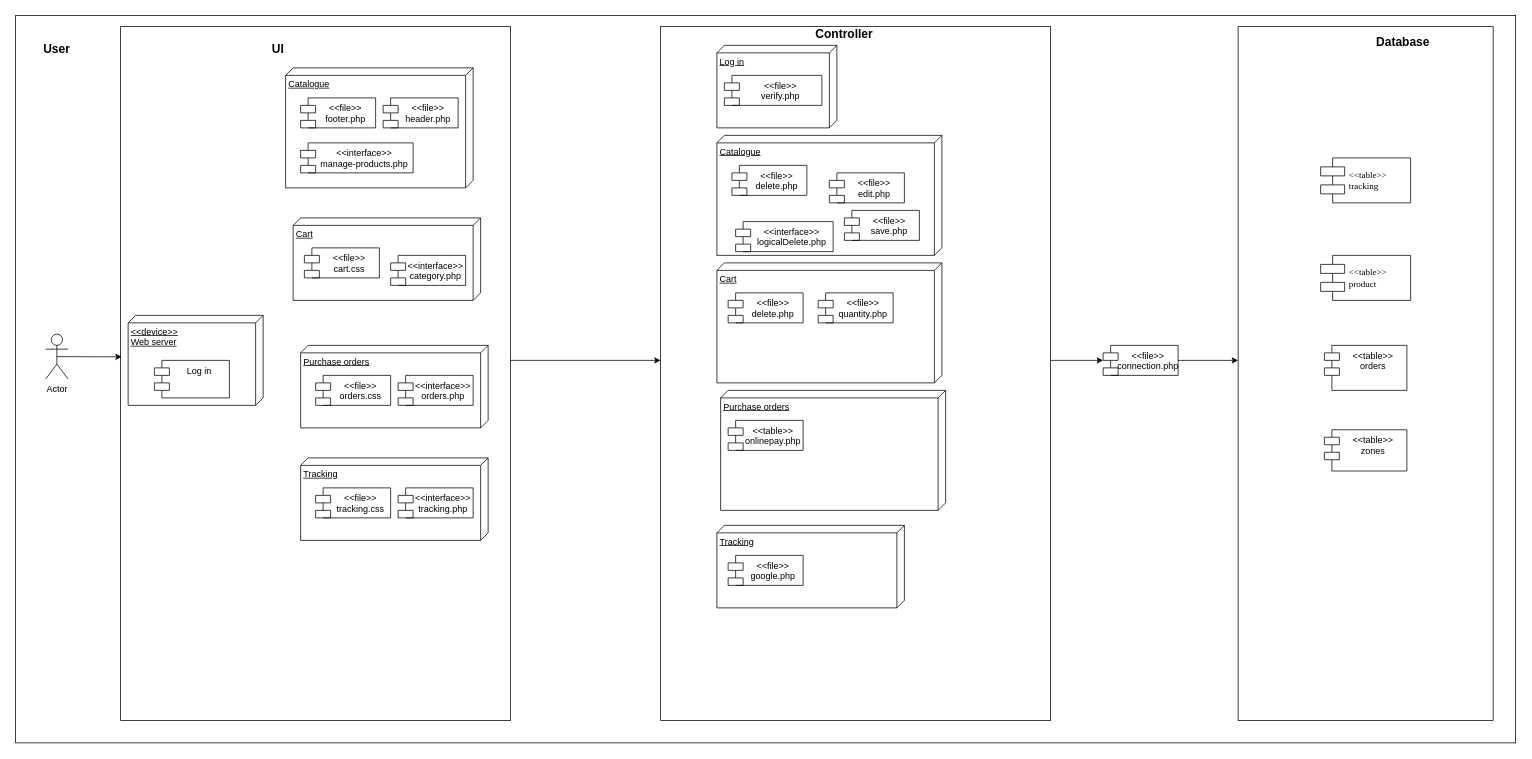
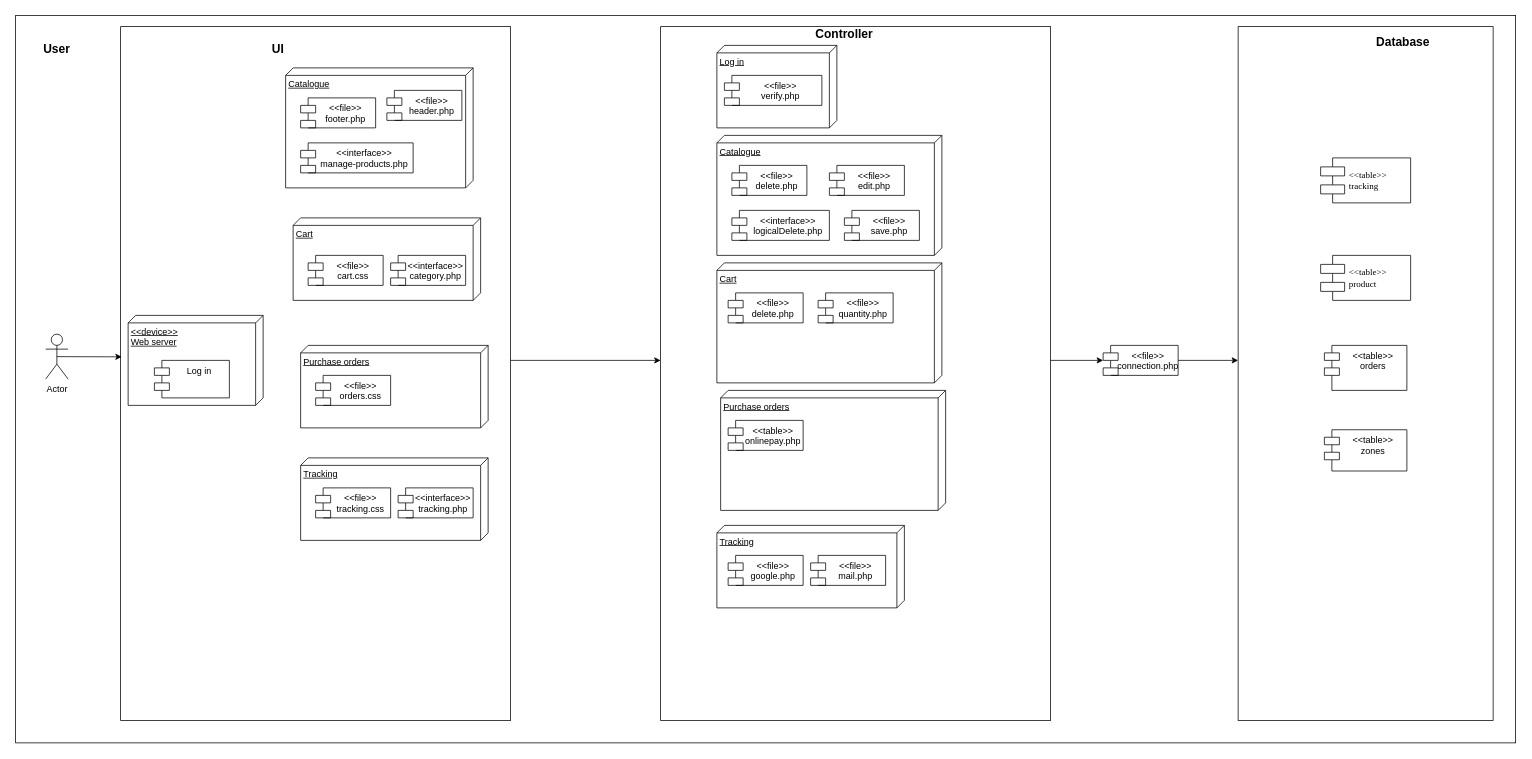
node "<<file>> header.php": moved (420, 113) -> (424, 105)
node "<<file>>edit.php": moved (867, 188) -> (867, 180)
node "<<interface>> logicalDelete.php": moved (784, 237) -> (780, 225)
node "<<file>> cart.css": moved (342, 263) -> (345, 270)
node "<<interface>> orders.php": removed
node "<<file>> mail.php": added
